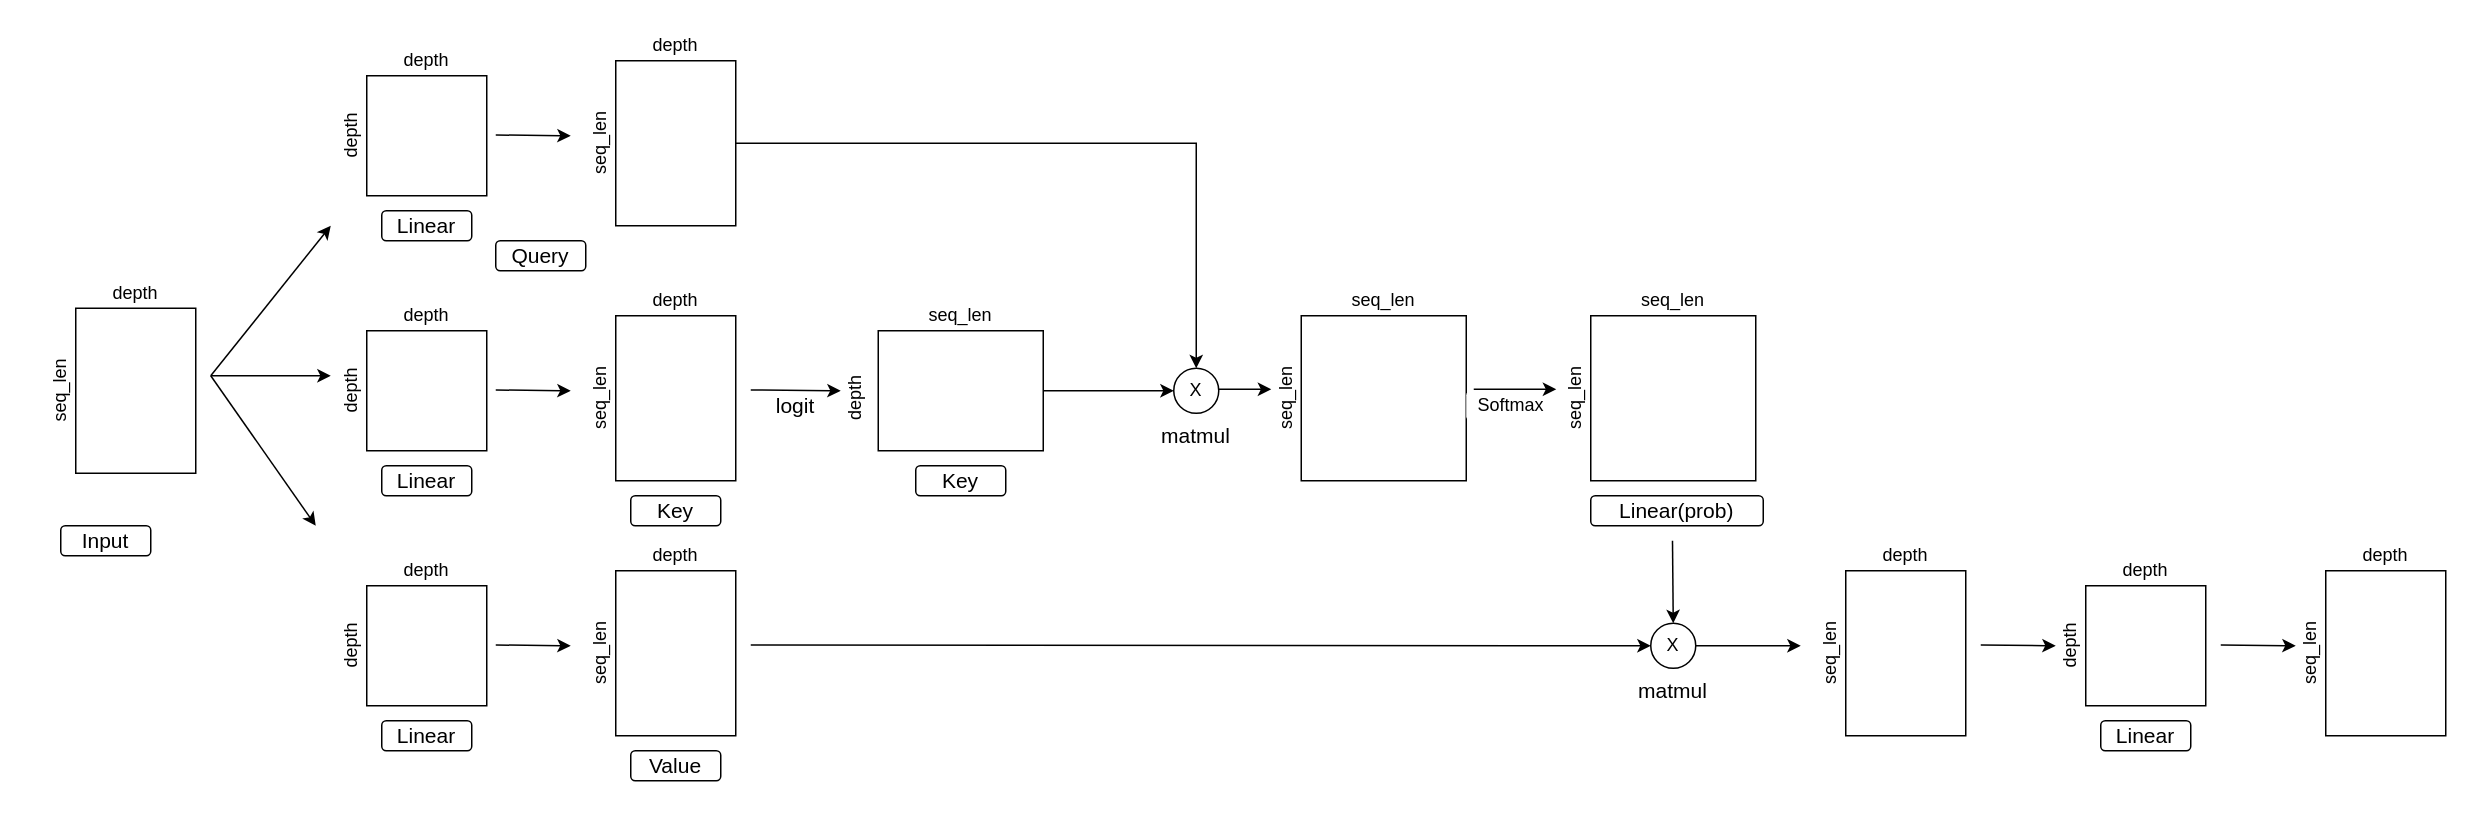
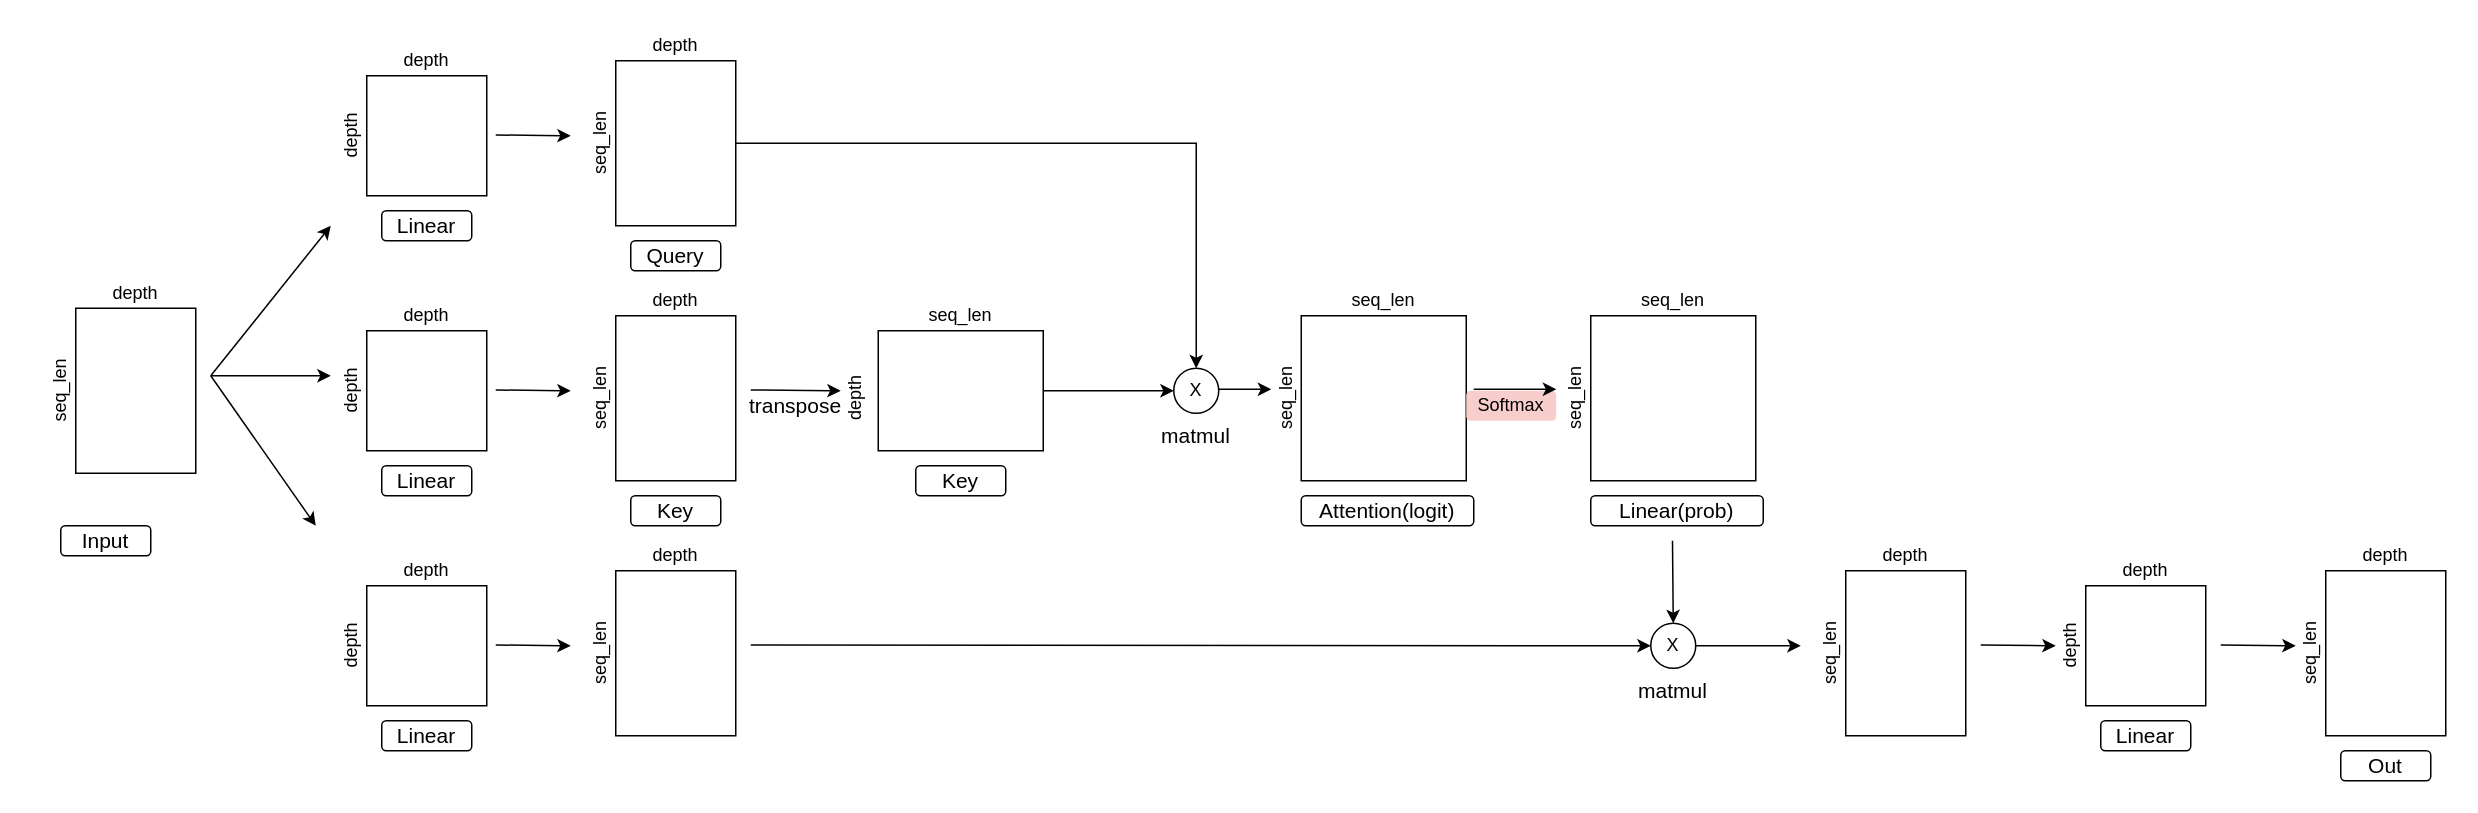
node "Query": moved (541, 256) -> (676, 256)
node "logit": label "logit" -> "transpose"
node "Softmax": fillcolor #ffffff -> #f8cecc
node "Attention(logit)": added
node "Value": removed
node "Out": added
